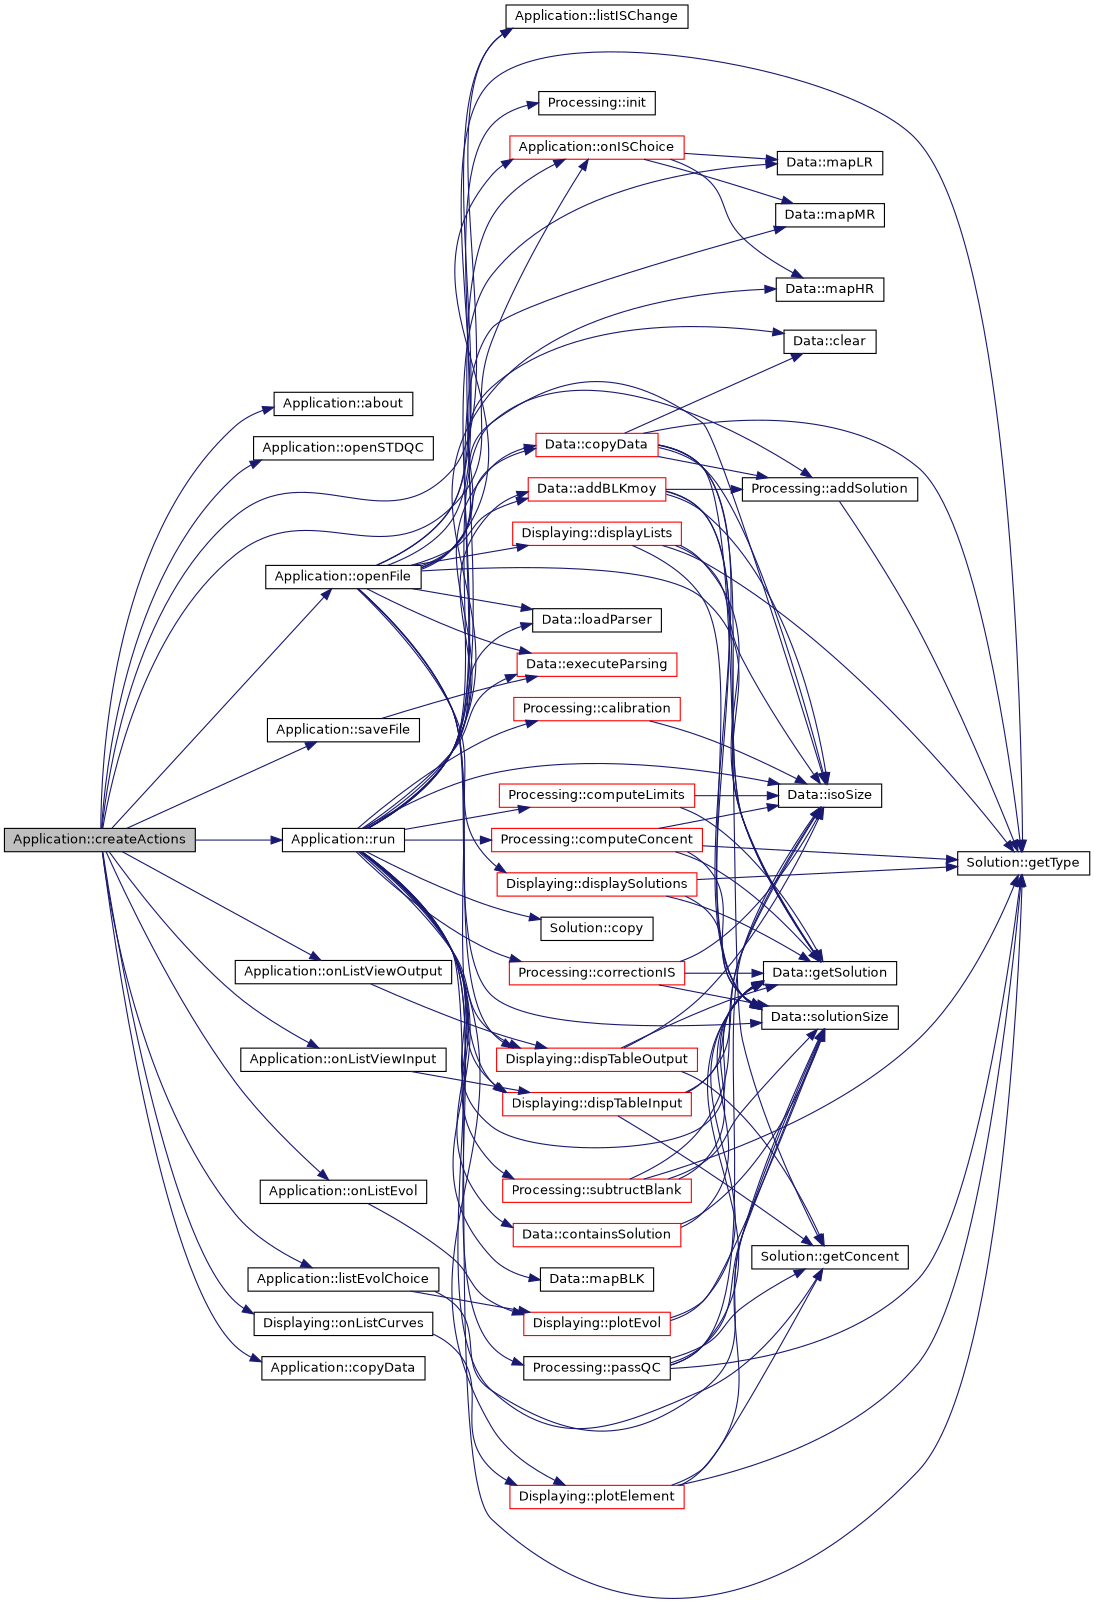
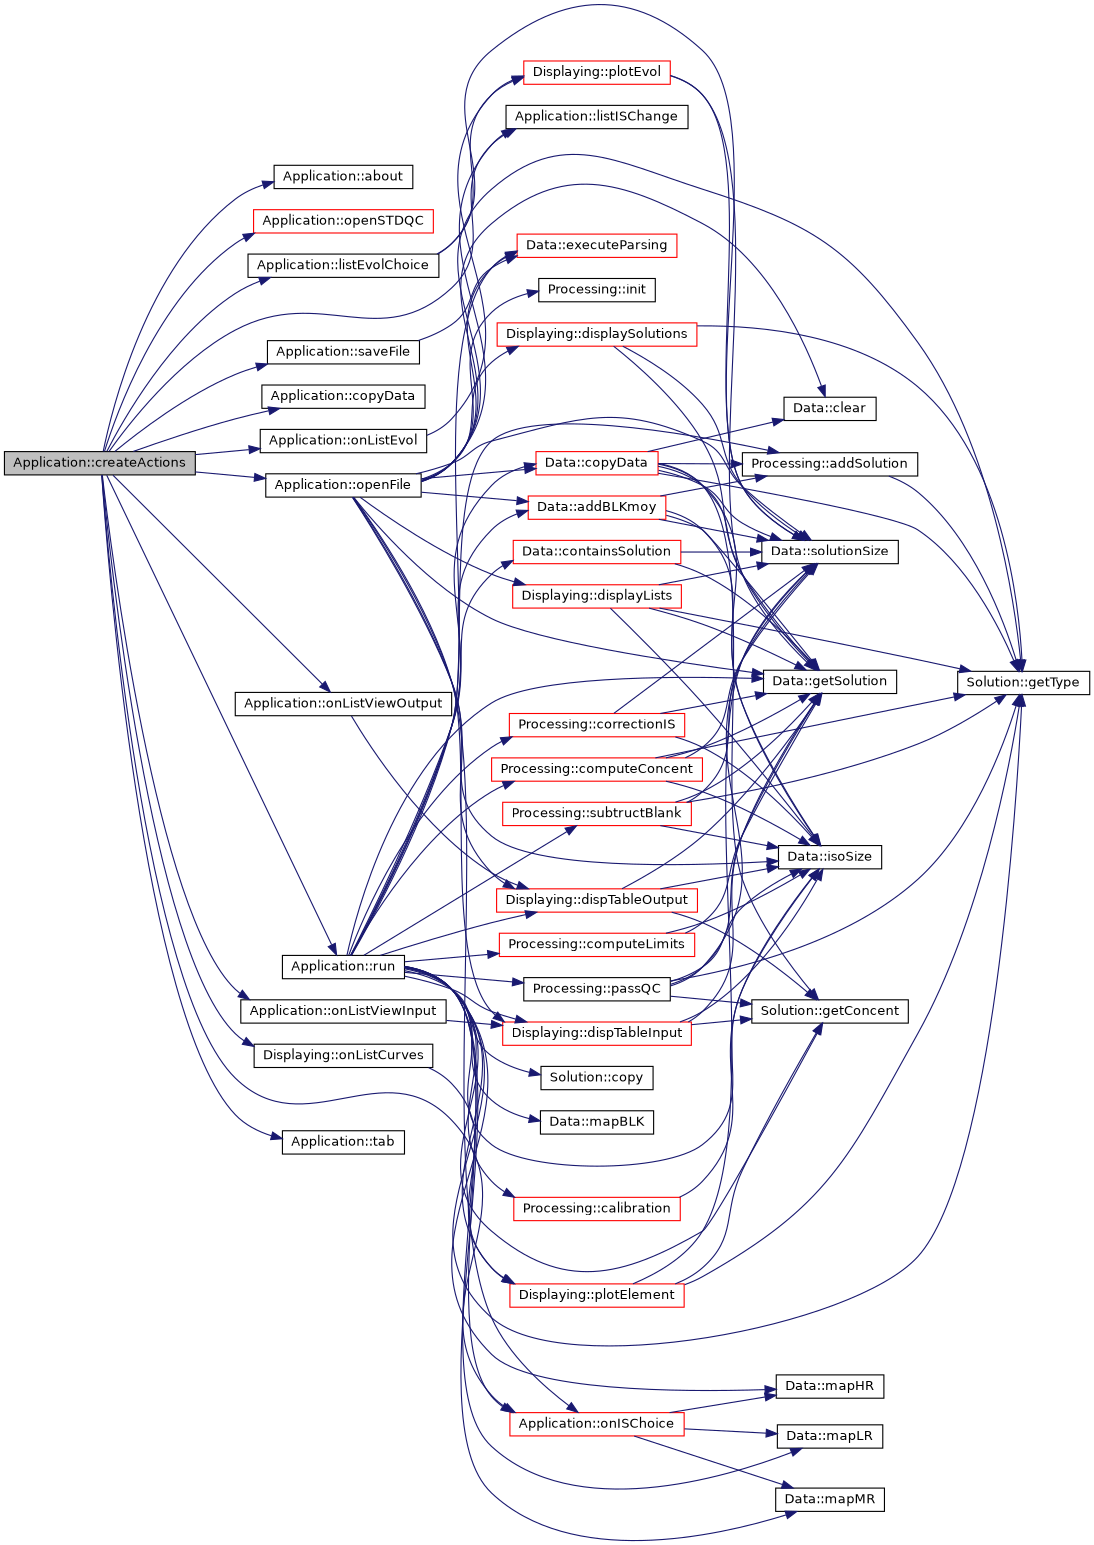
node "Application::openSTDQC": color black -> red
node "Data::loadParser": removed
node "Application::tab": added
